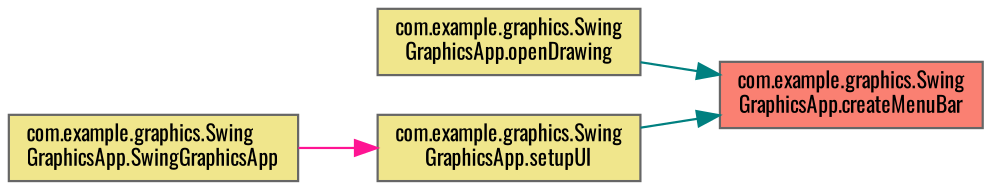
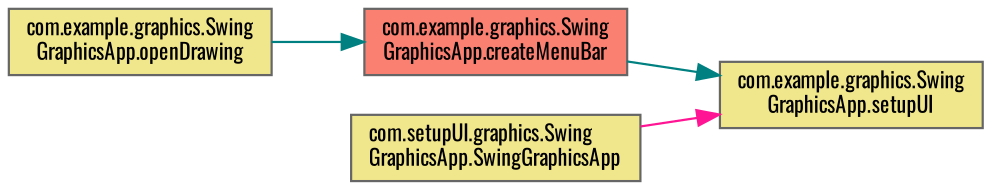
edge "com.example.graphics.Swing GraphicsApp.setupUI" -> "com.example.graphics.Swing GraphicsApp.createMenuBar": reversed
node "com.example.graphics.Swing GraphicsApp.SwingGraphicsApp": label "com.example.graphics.Swing GraphicsApp.SwingGraphicsApp" -> "com.setupUI.graphics.Swing GraphicsApp.SwingGraphicsApp"
